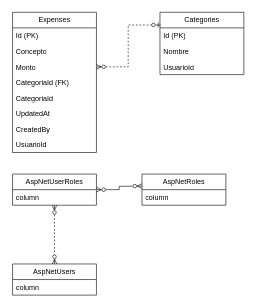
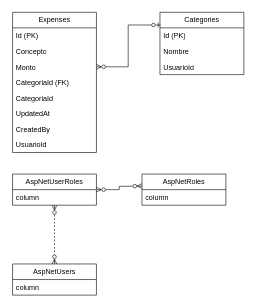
edge "Categories" -- "Monto": style dashed -> solid
